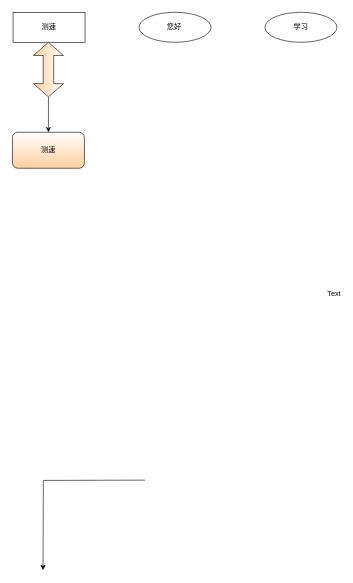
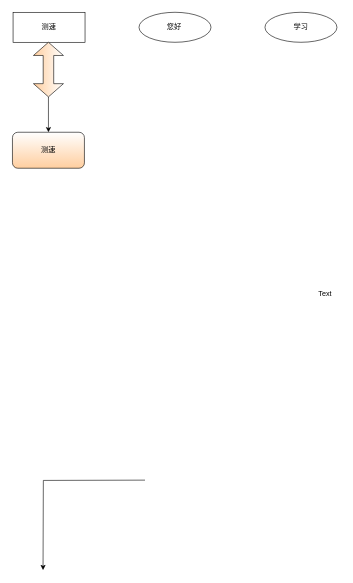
node "Text": moved (334, 294) -> (325, 294)
